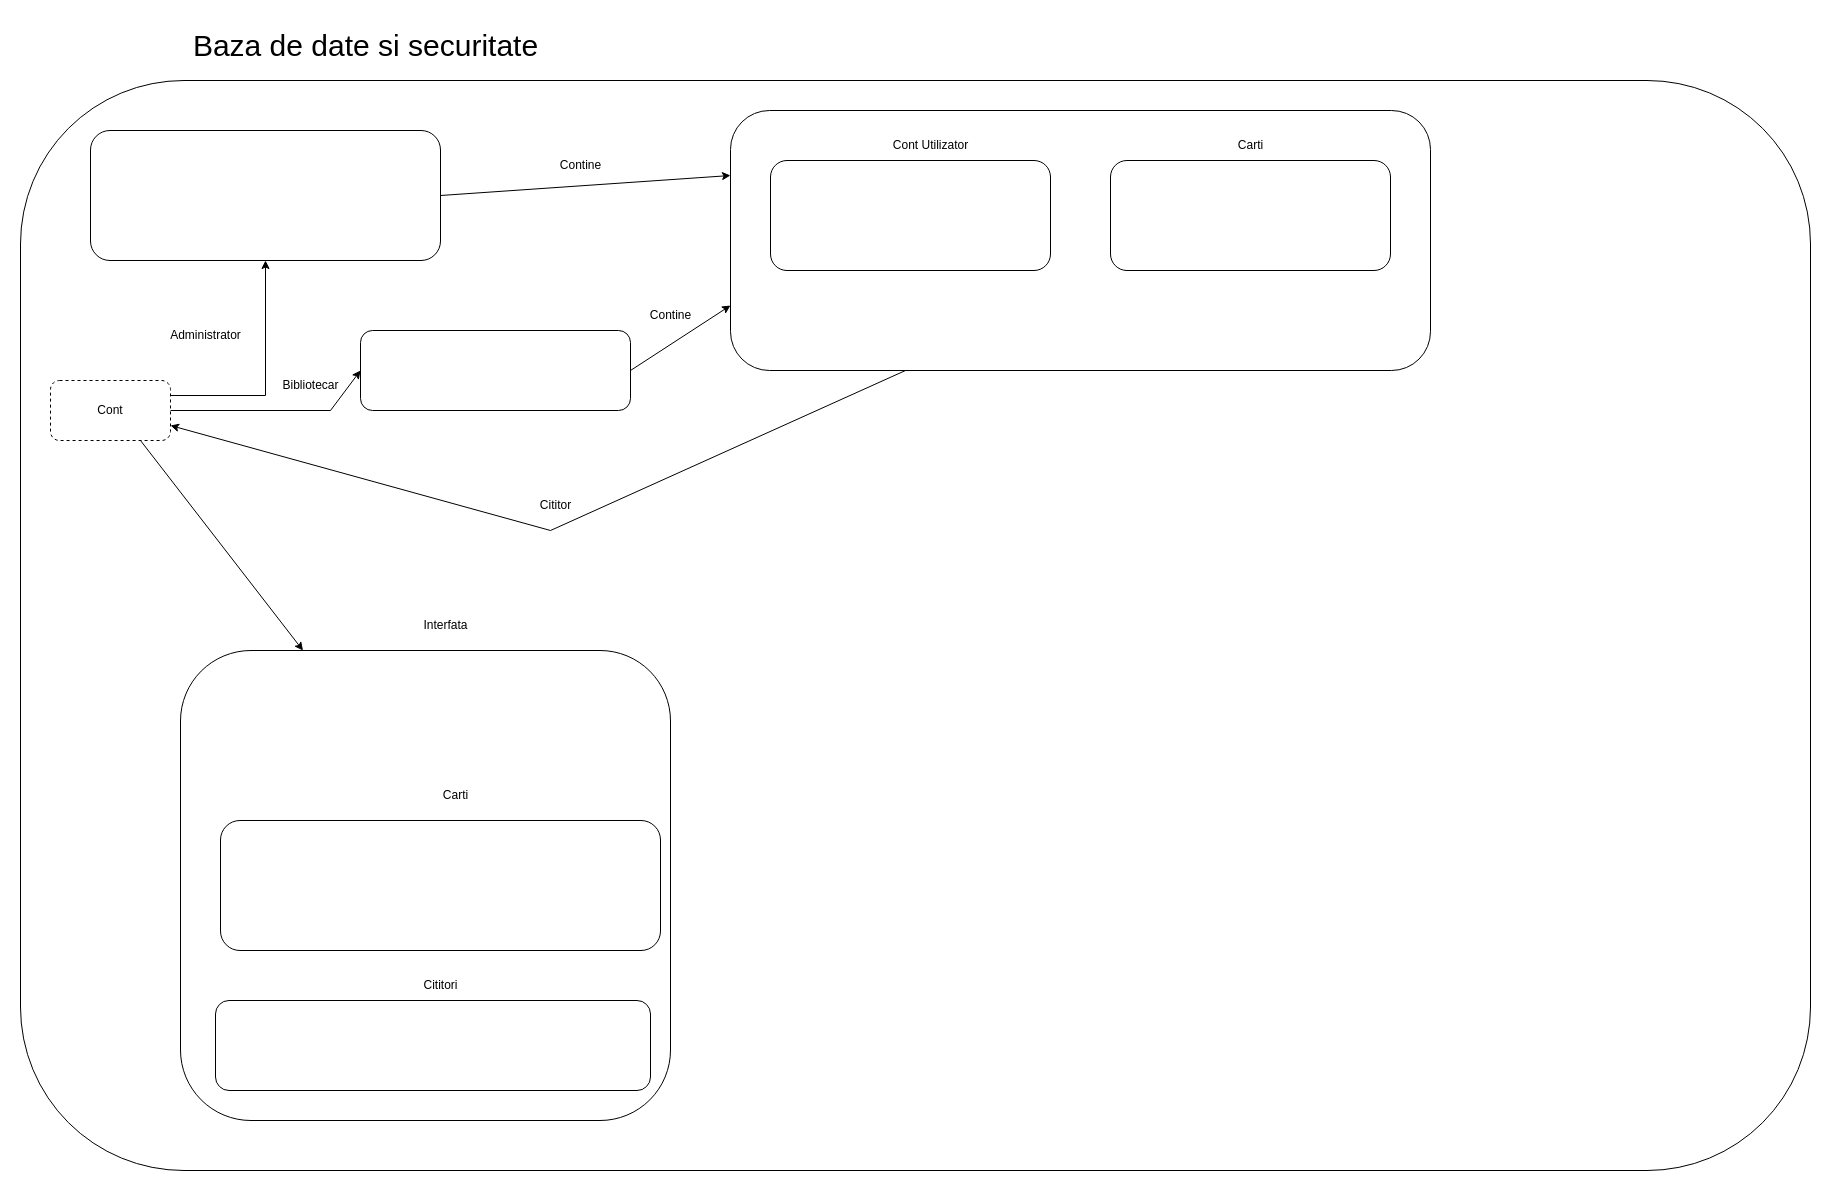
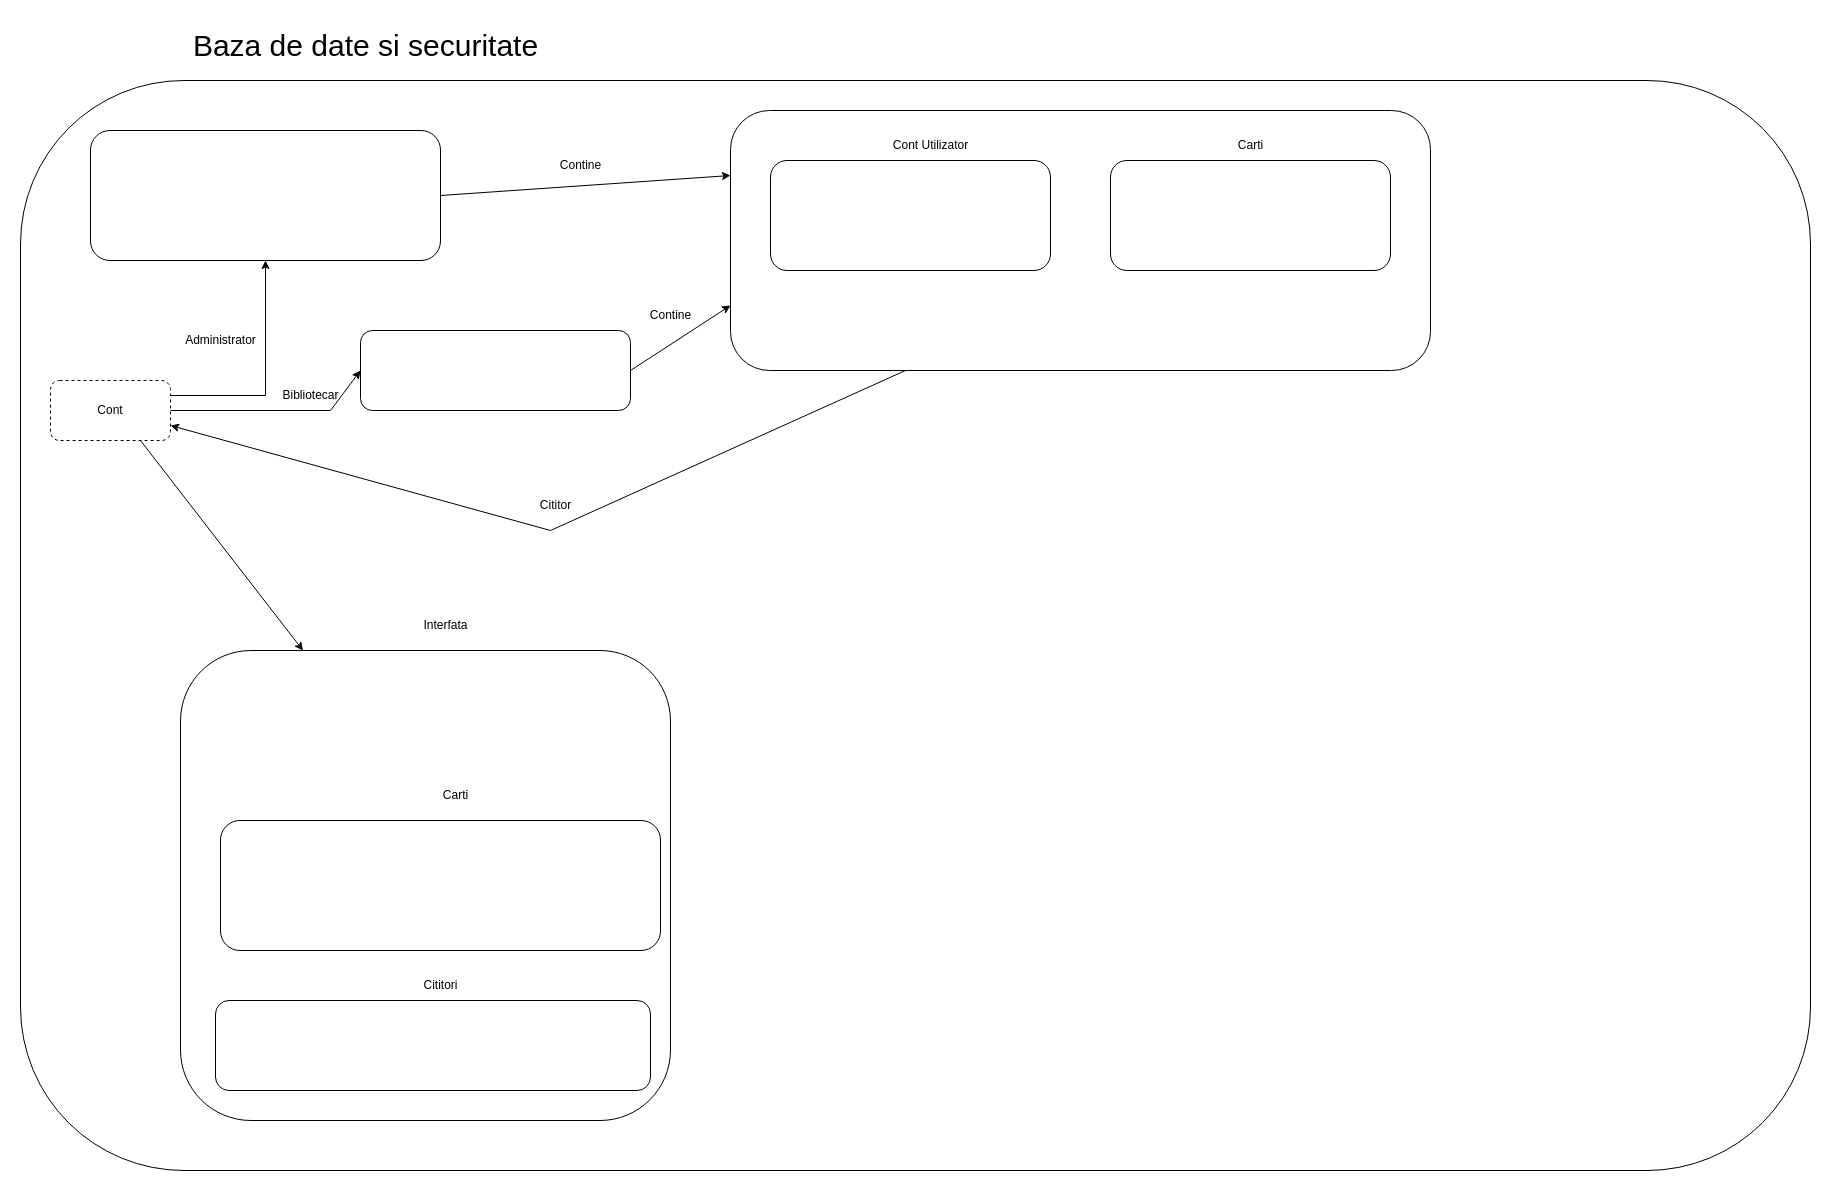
node "Administrator": moved (206, 336) -> (221, 341)
node "Bibliotecar": moved (311, 386) -> (311, 396)
